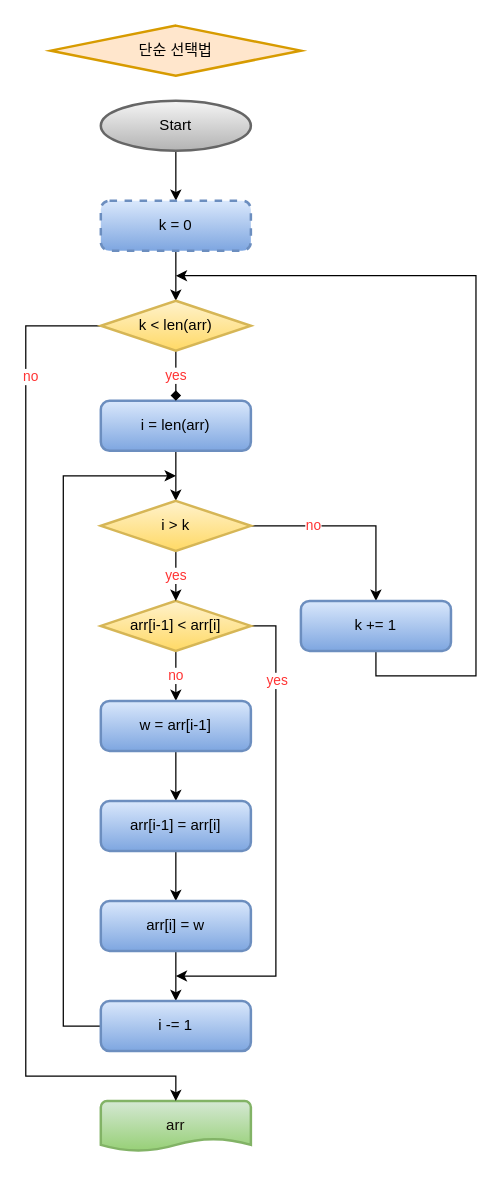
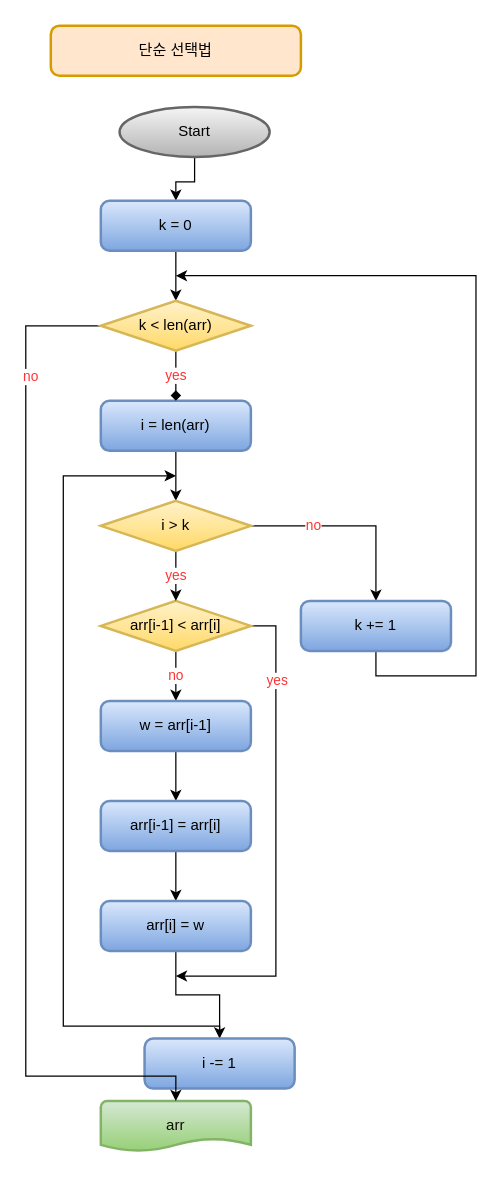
node "단순 선택법": shape diamond -> rounded rectangle
node "Start": moved (176, 126) -> (194, 132)
node "k = 0": style dashed -> solid
node "i -= 1": moved (176, 1026) -> (219, 1063)
